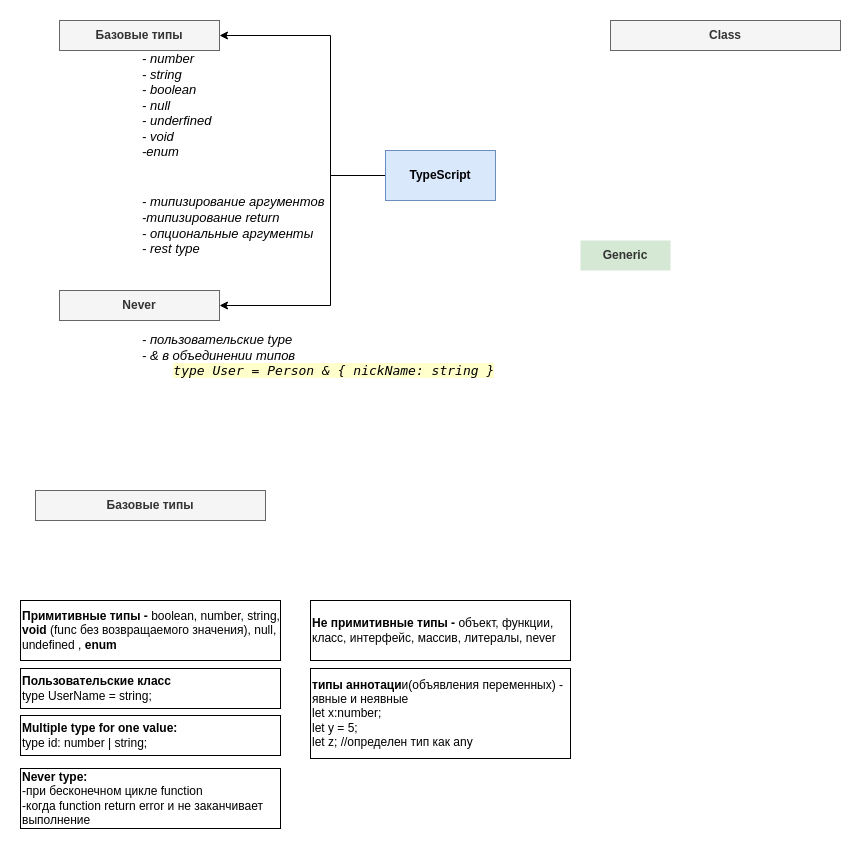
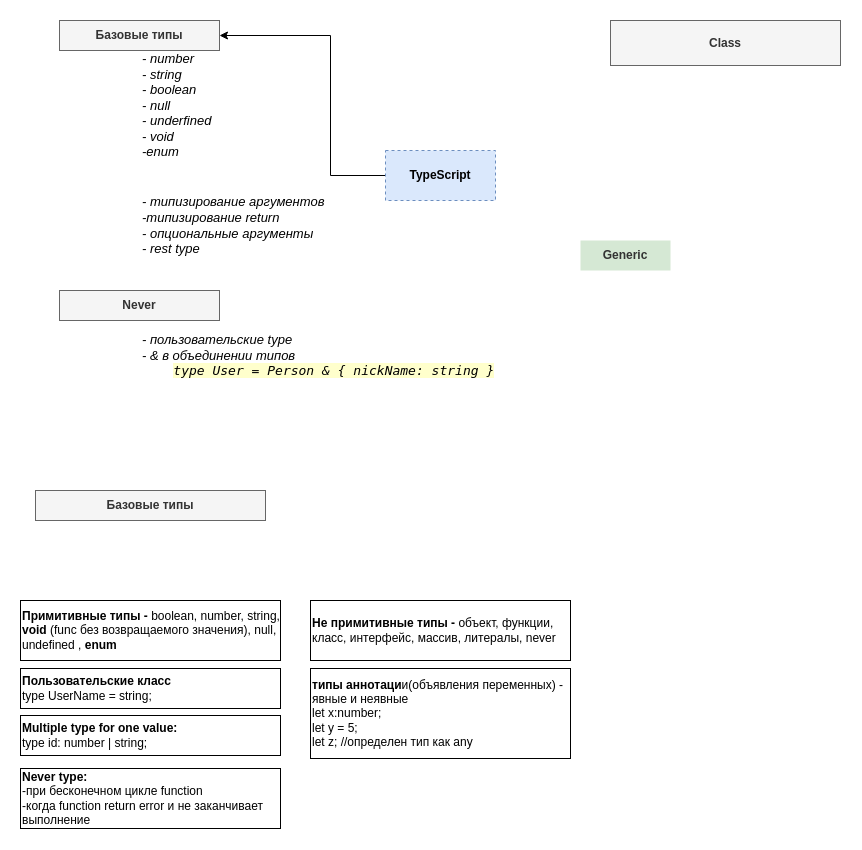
node "Class": size 230x30 -> 230x45
node "TypeScript": style solid -> dashed
edge "TypeScript" -> "Never": removed
